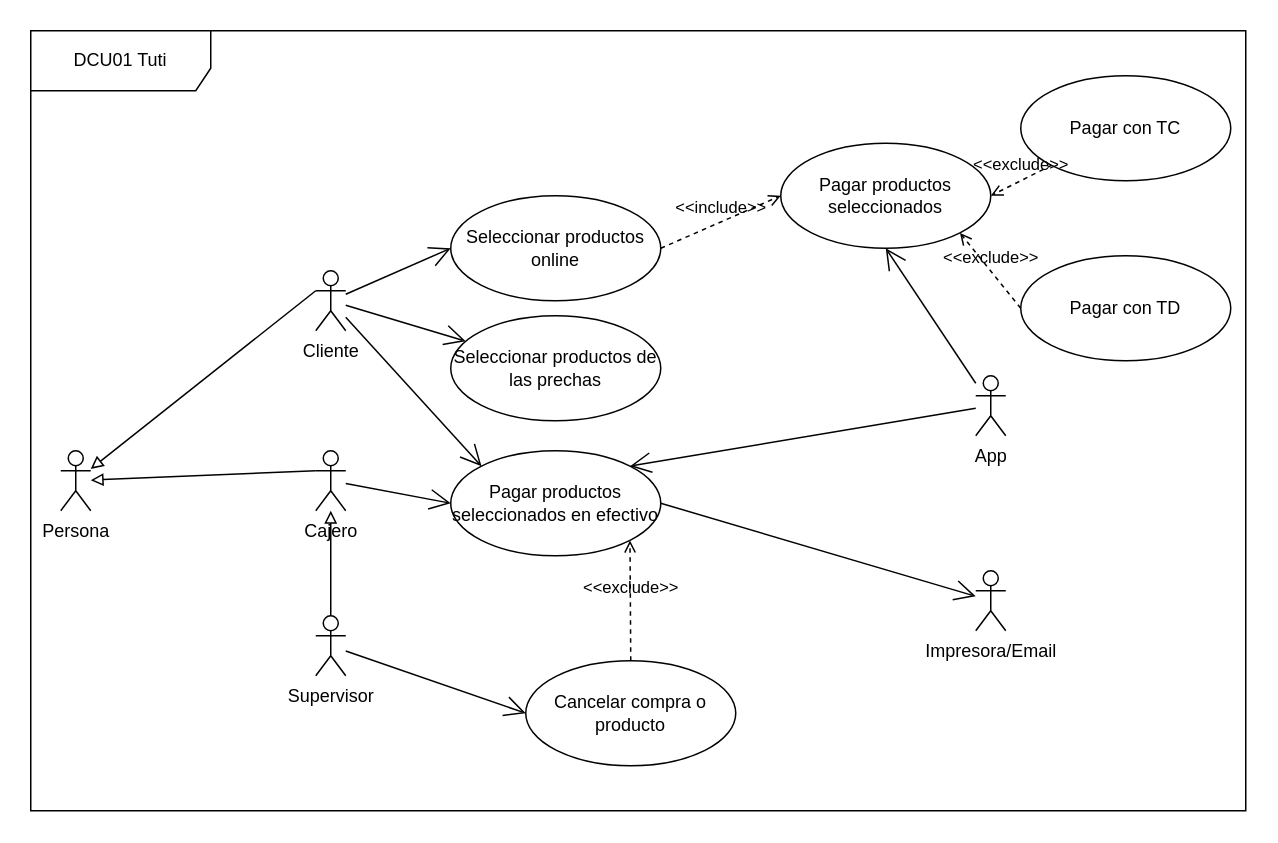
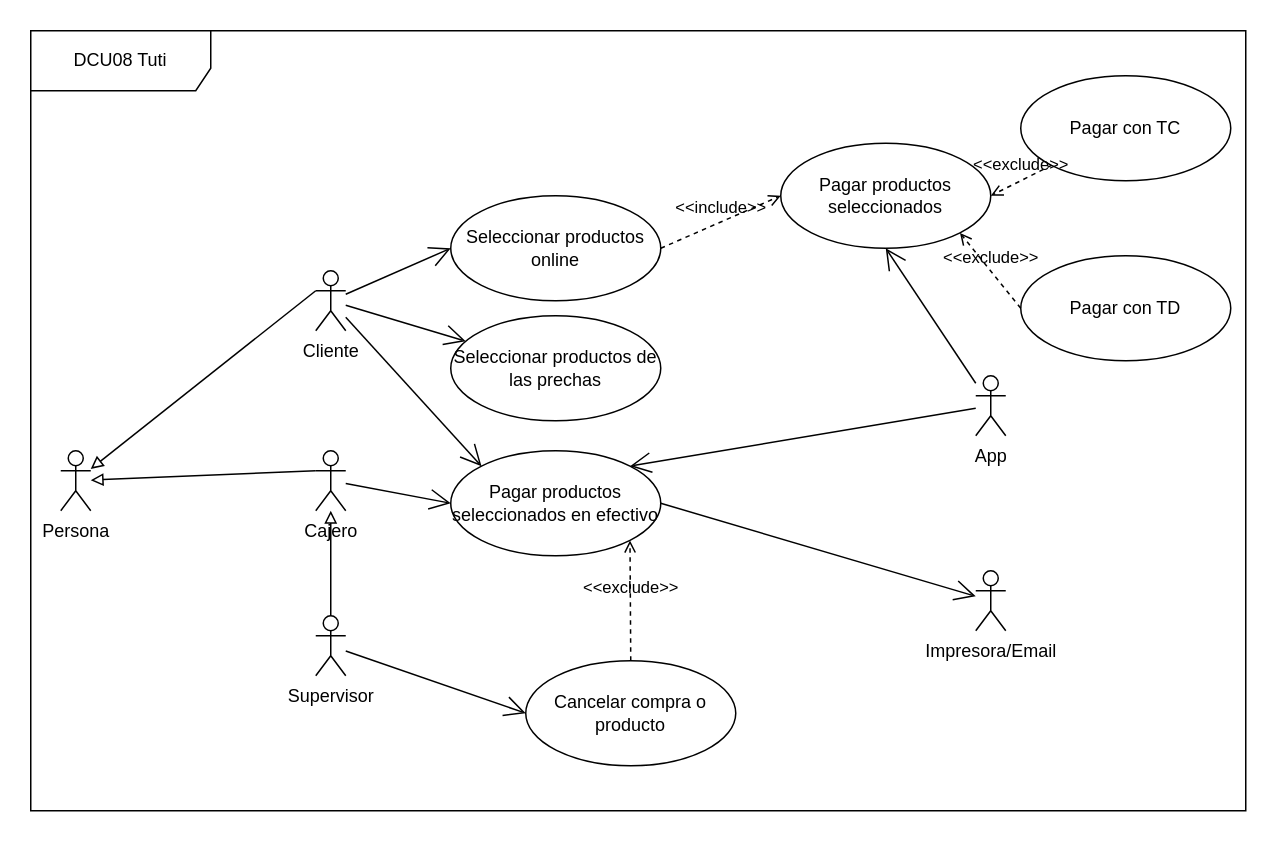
node "DCU01 Tuti": label "DCU01 Tuti" -> "DCU08 Tuti"
